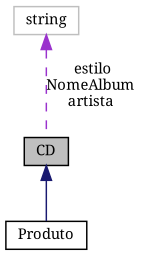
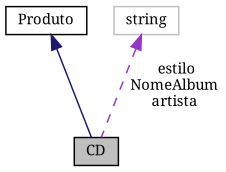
edge "Produto" -> "CD": reversed
